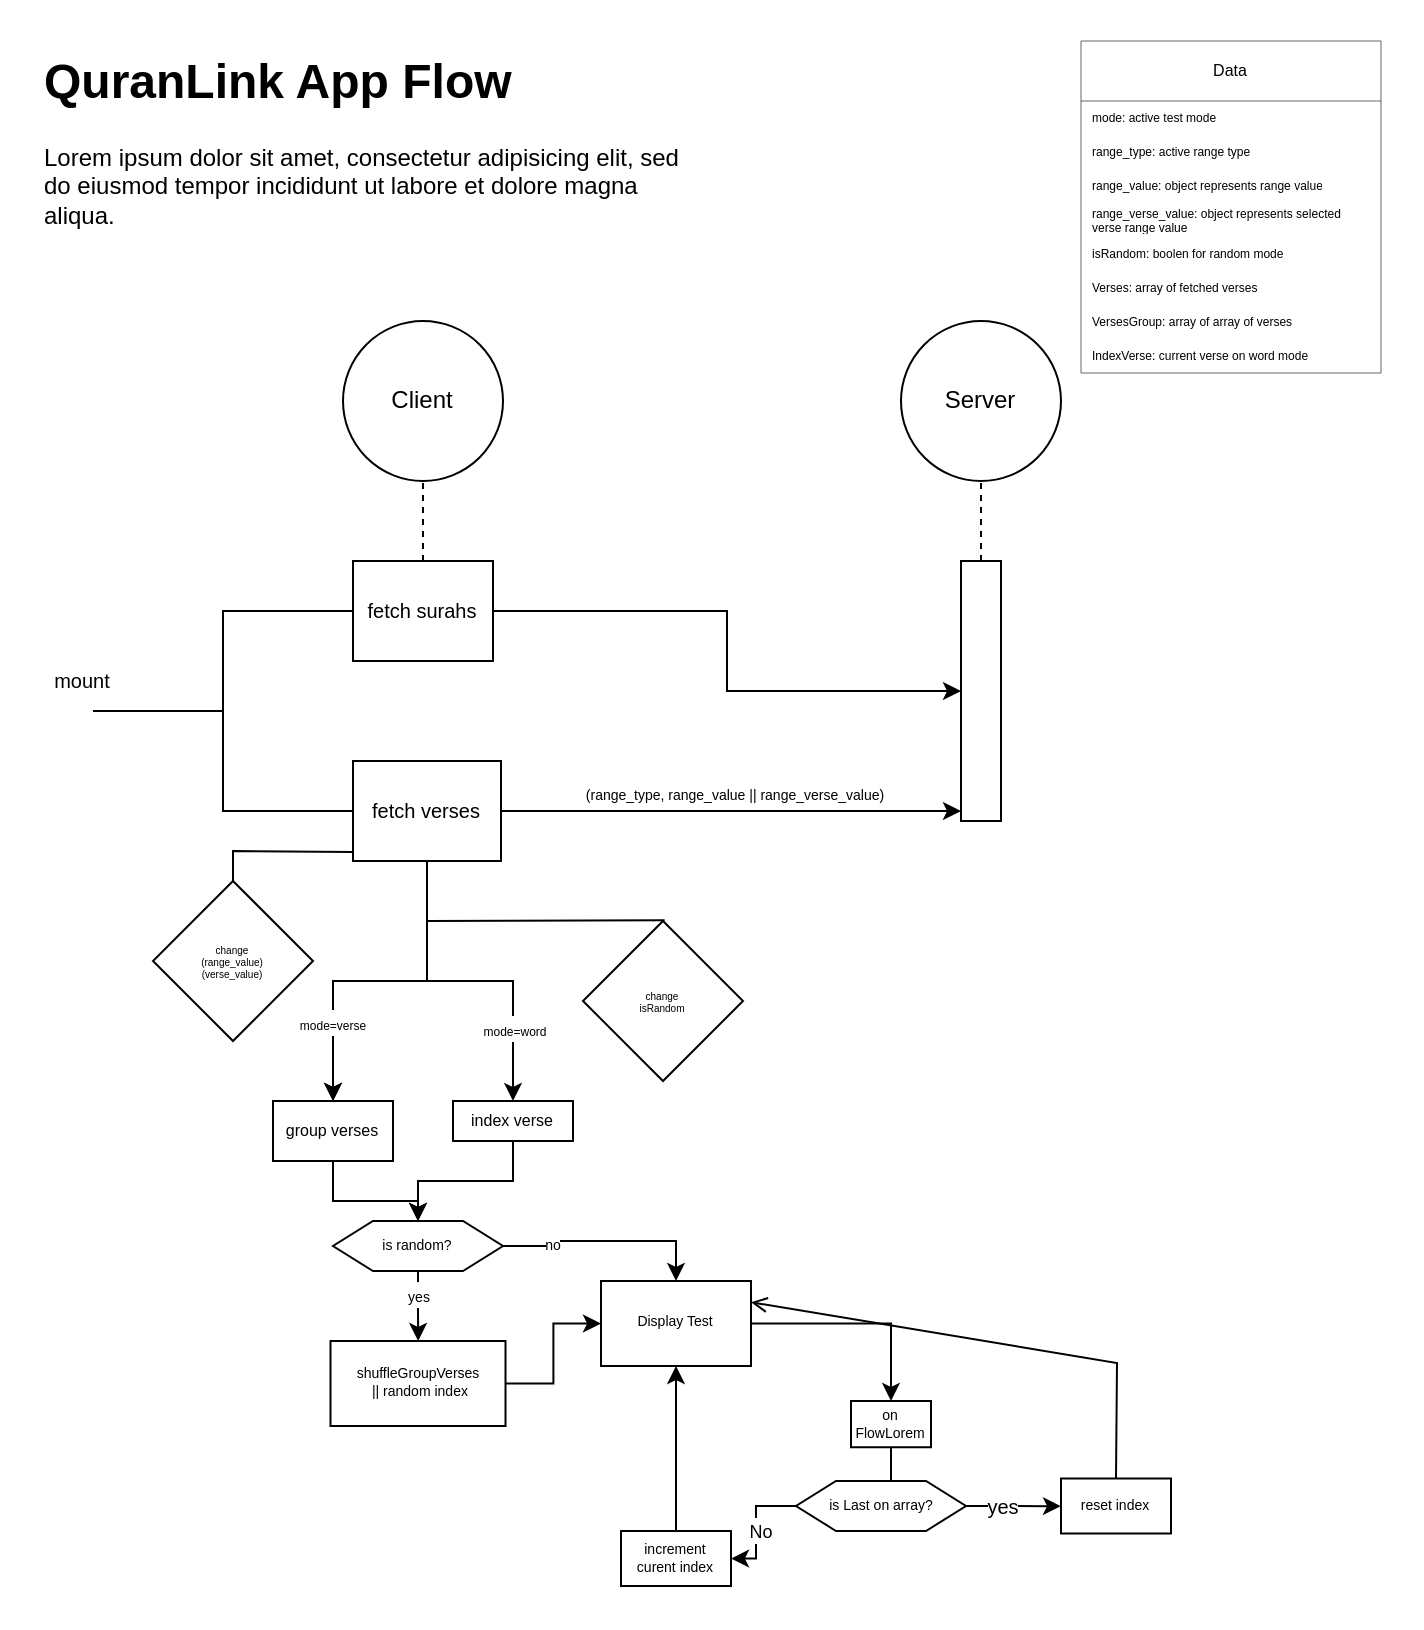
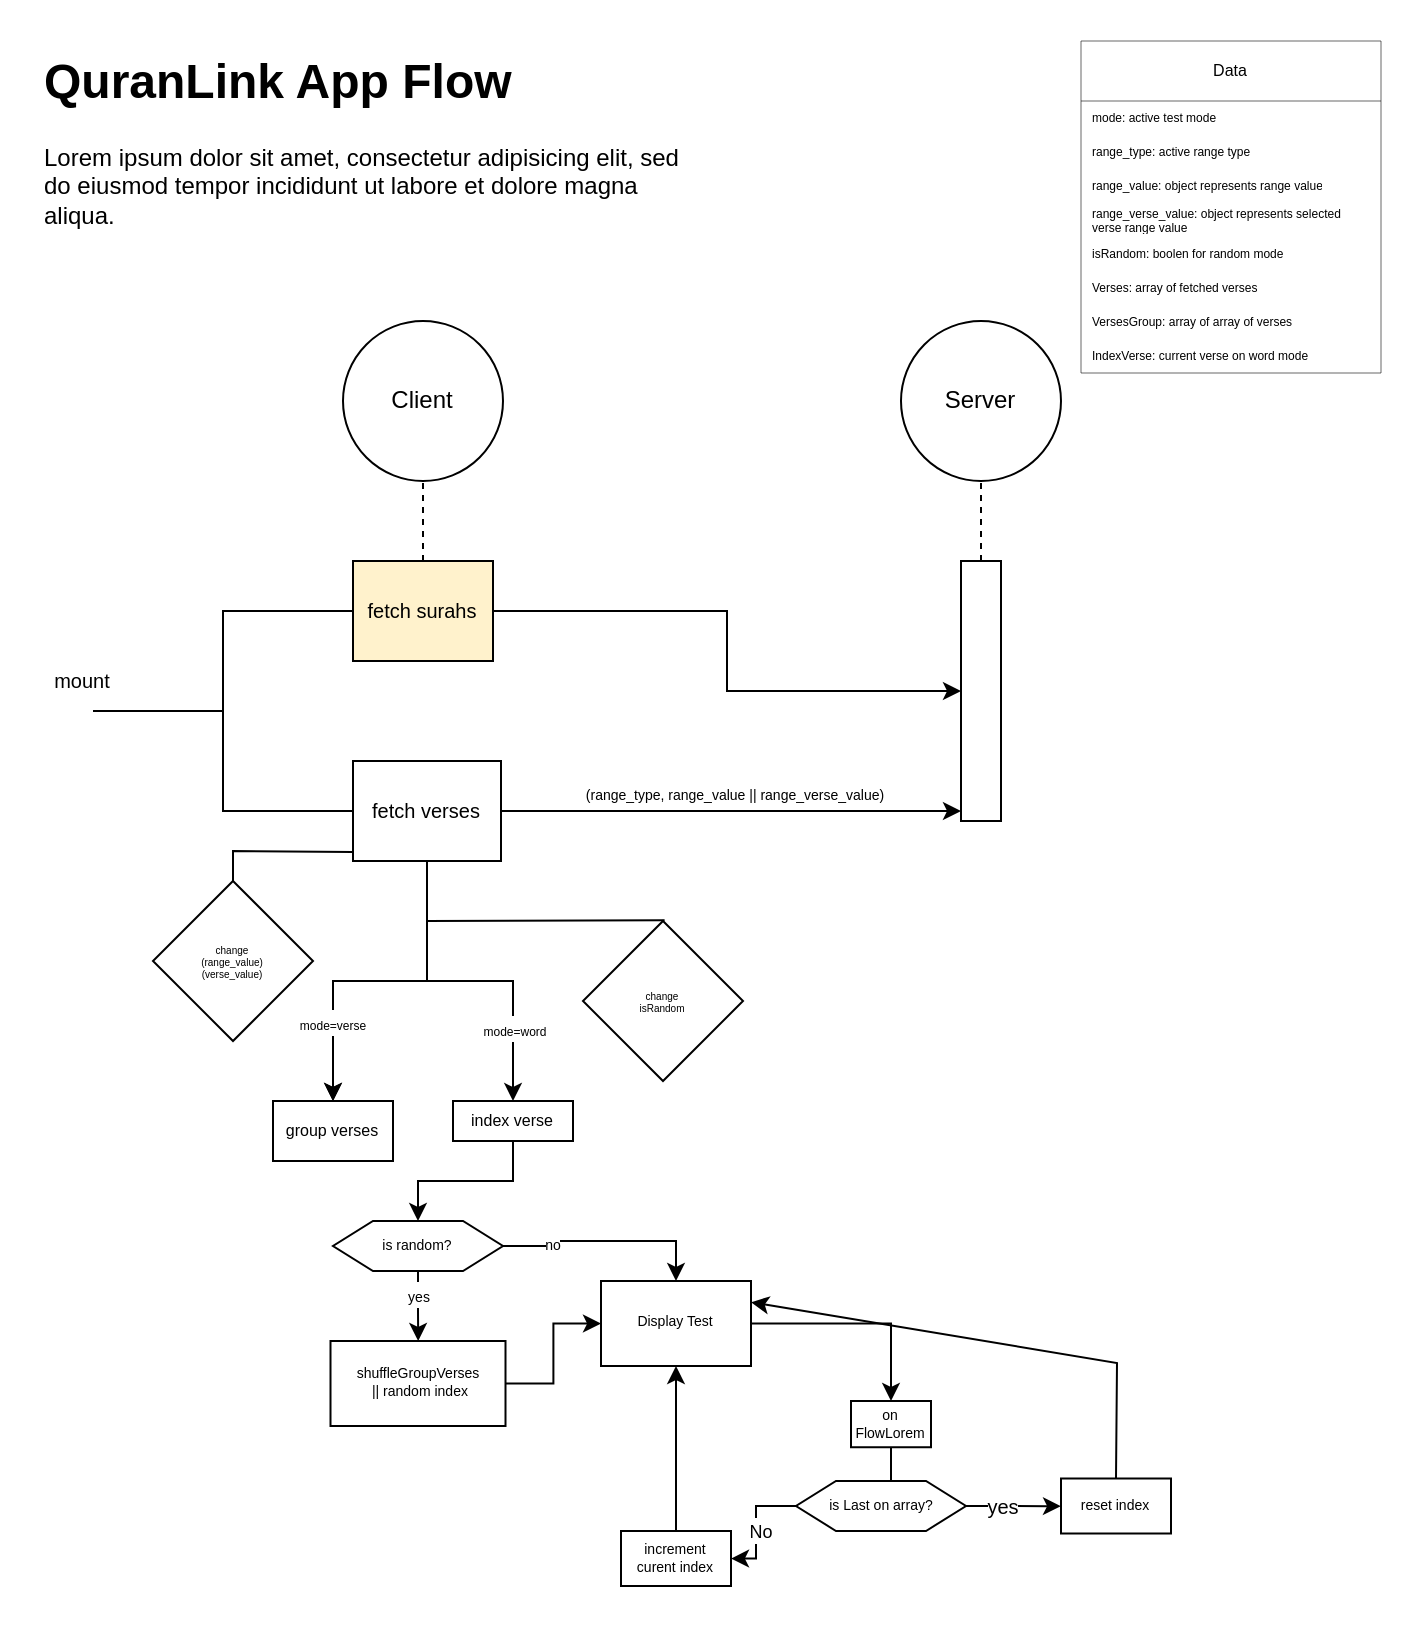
node "fetch surahs": fillcolor #ffffff -> #fff2cc
edge "group verses" -> "is random?": removed
edge "reset index" -> "Display Test": arrowhead open -> classic
